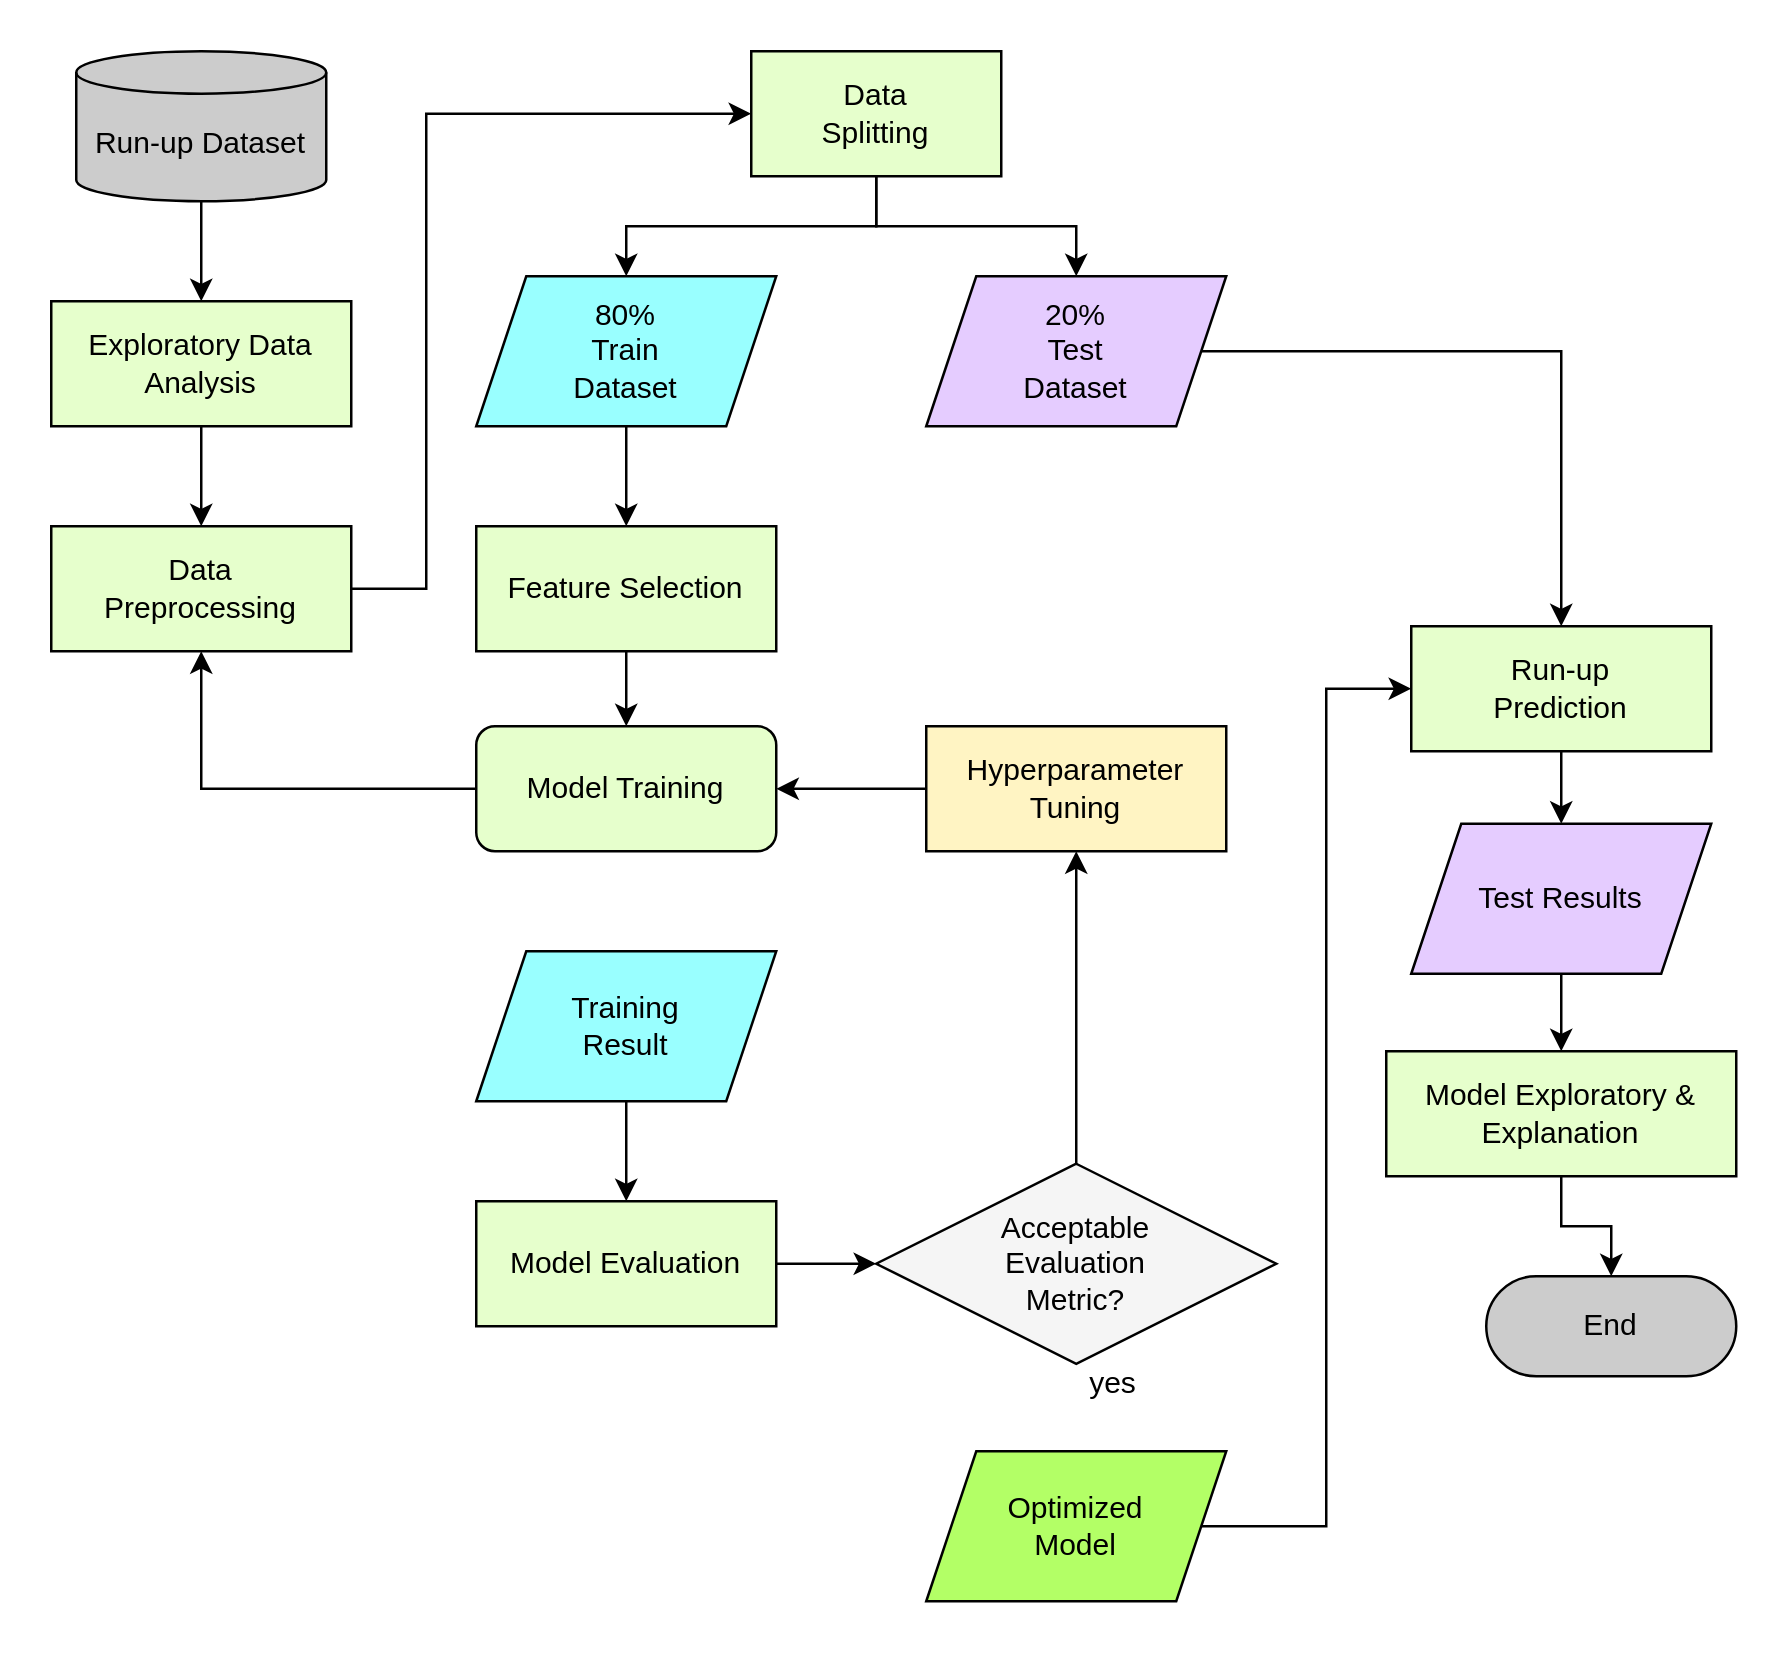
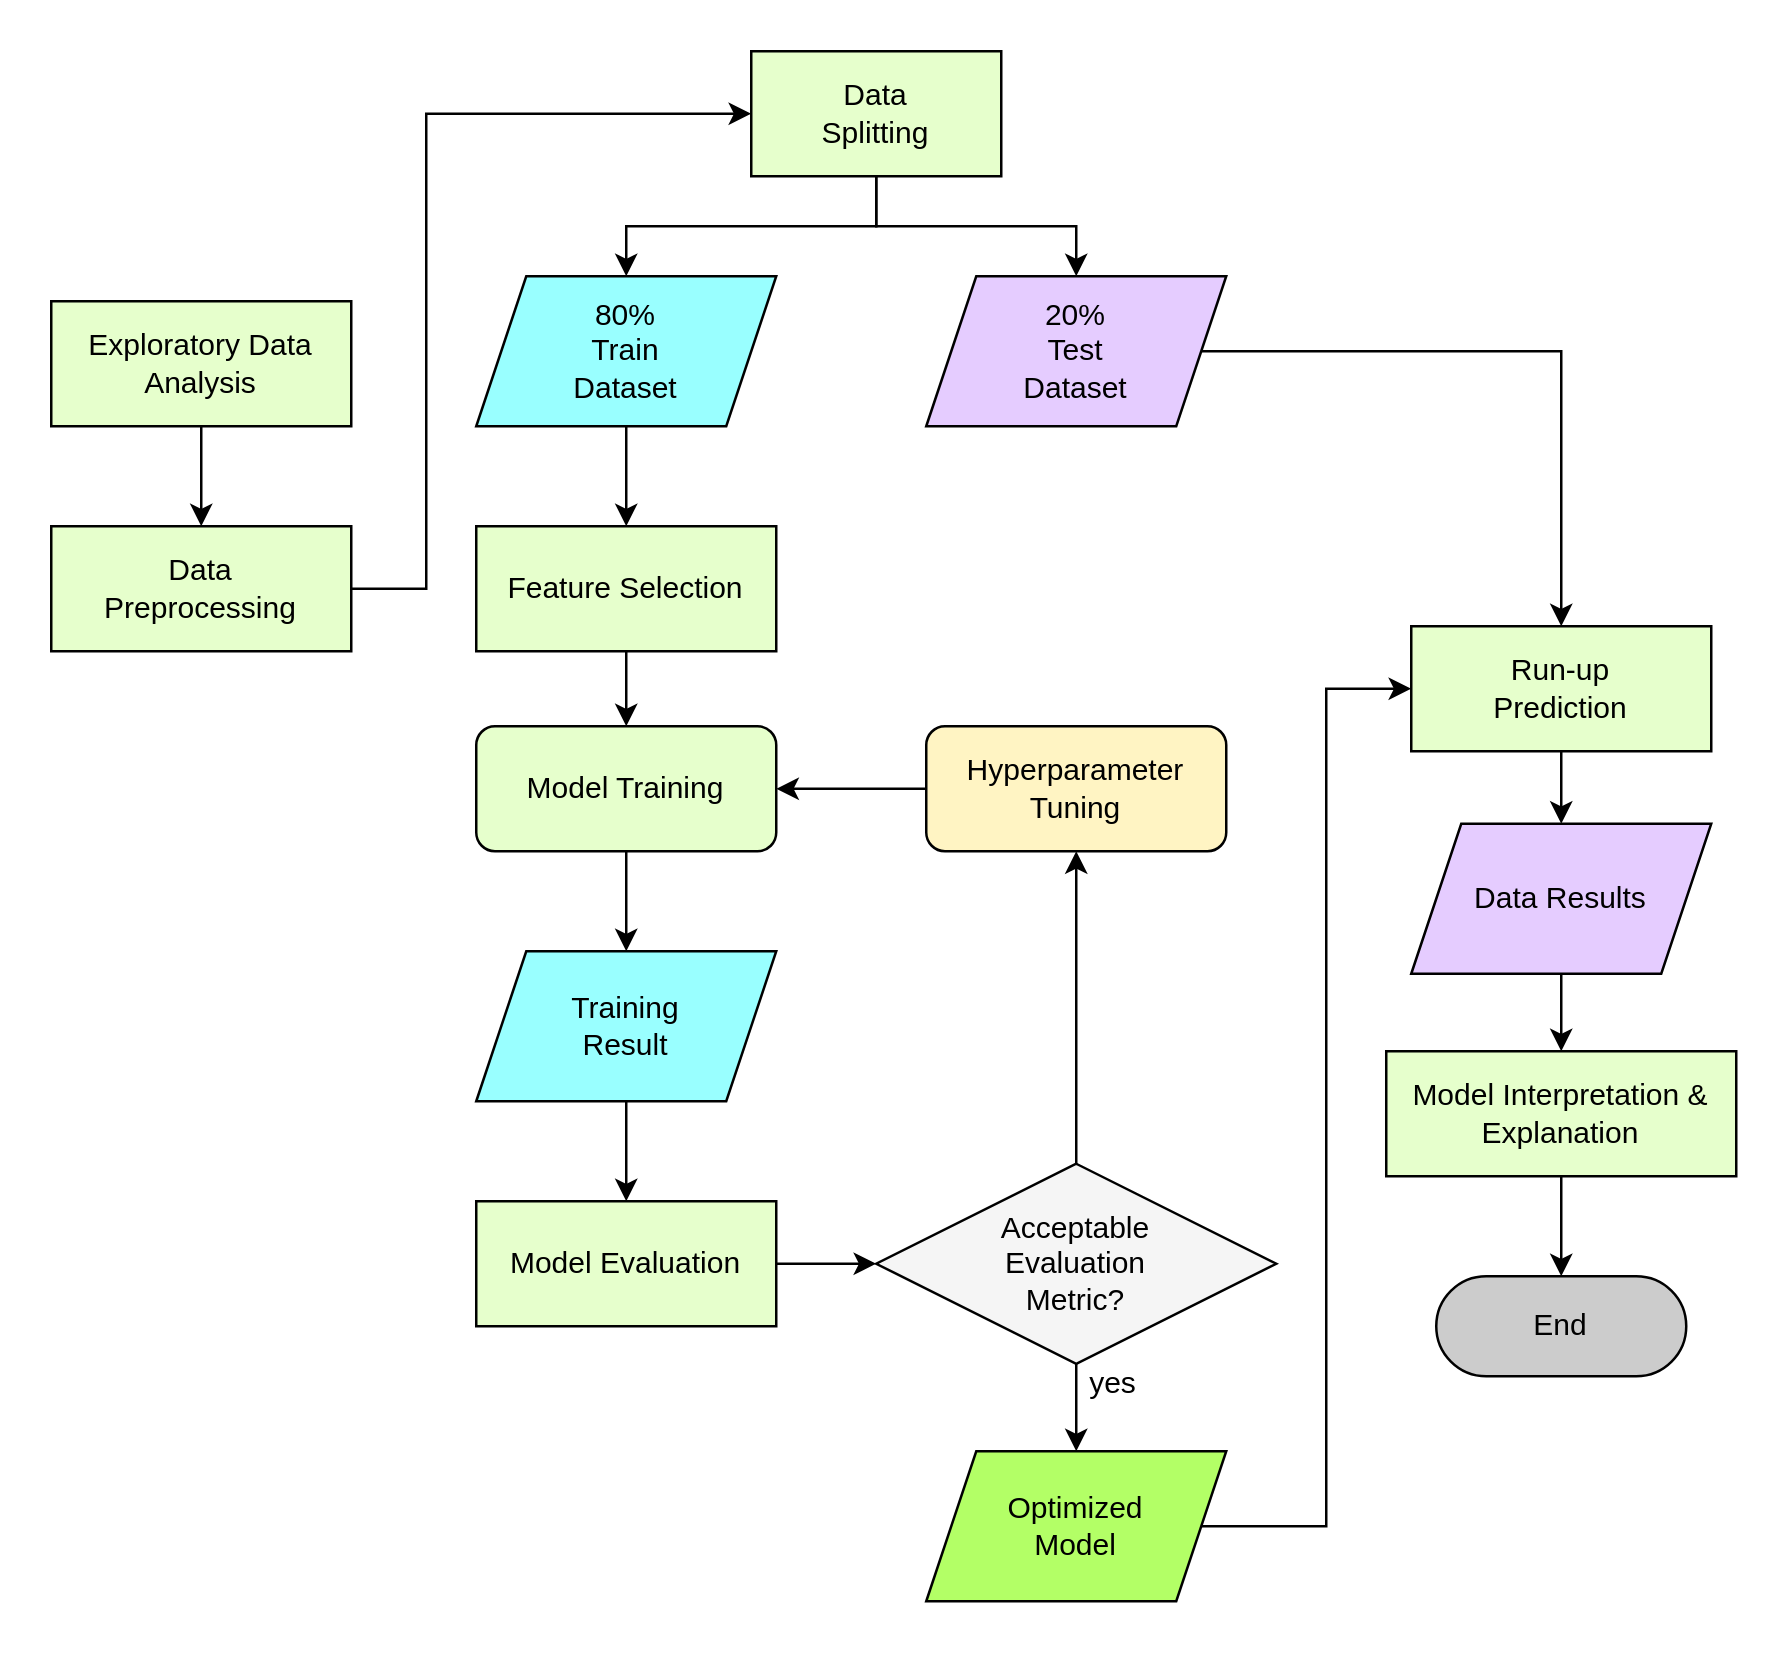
node "Run-up Dataset": removed
edge "Run-up Dataset" -> "Exploratory Data Analysis": removed
edge "Model Training" -> "Data Preprocessing": now "Model Training" -> "Training Result"
node "Hyperparameter Tuning": shape rectangle -> rounded rectangle
node "Test Results": label "Test Results" -> "Data Results"
node "Model Exploratory & Explanation": label "Model Exploratory & Explanation" -> "Model Interpretation & Explanation"
node "End": moved (1611, 1326) -> (1561, 1326)
edge "Acceptable Evaluation Metric?" -> "Optimized Model": added
